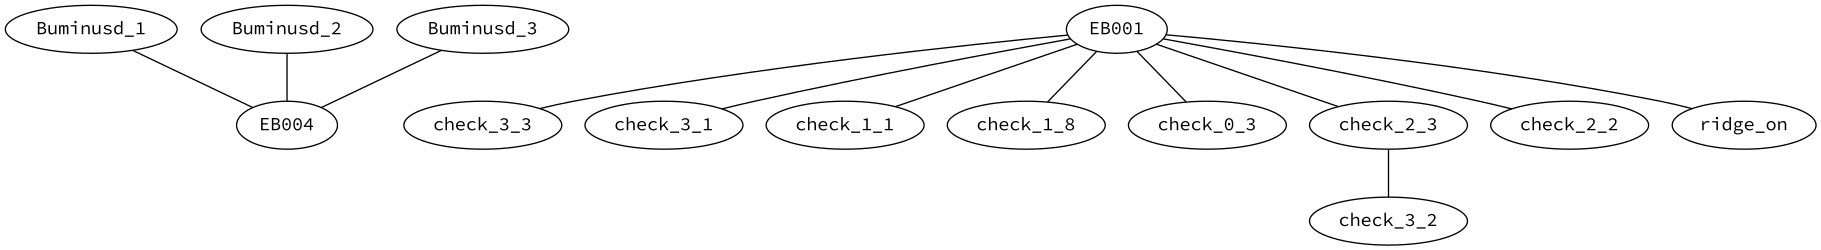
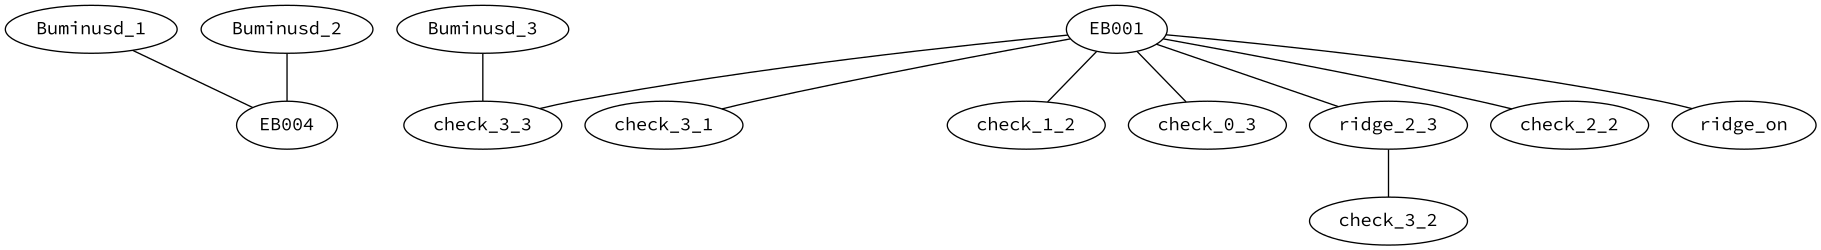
edge "Buminusd_3" -- "EB004": now "Buminusd_3" -- "check_3_3"
node "check_1_1": removed
node "check_1_8": label "check_1_8" -> "check_1_2"
node "check_2_3": label "check_2_3" -> "ridge_2_3"
